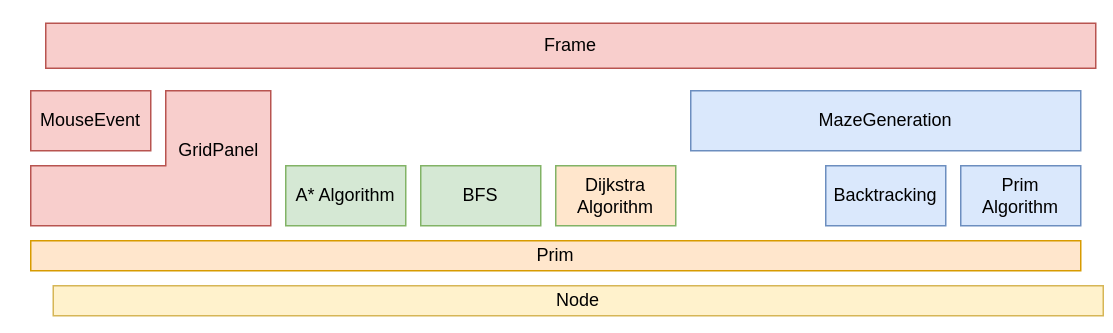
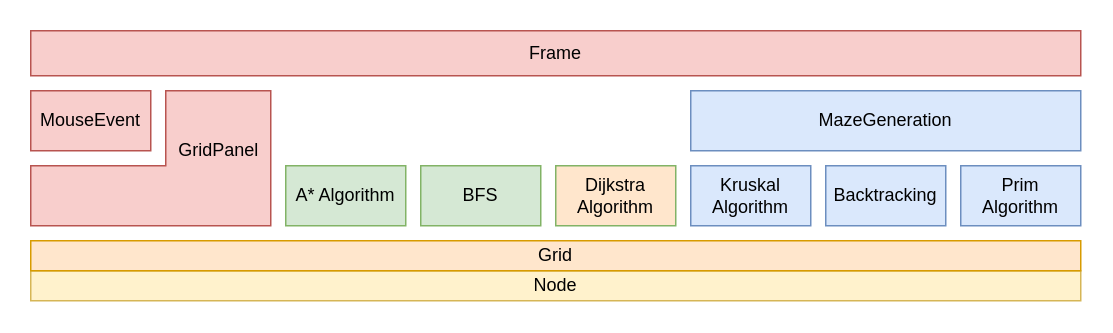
node "Frame": moved (571, 46) -> (556, 53)
node "Kruskal Algorithm": added
node "Prim": label "Prim" -> "Grid"
node "Node": moved (578, 301) -> (556, 286)
